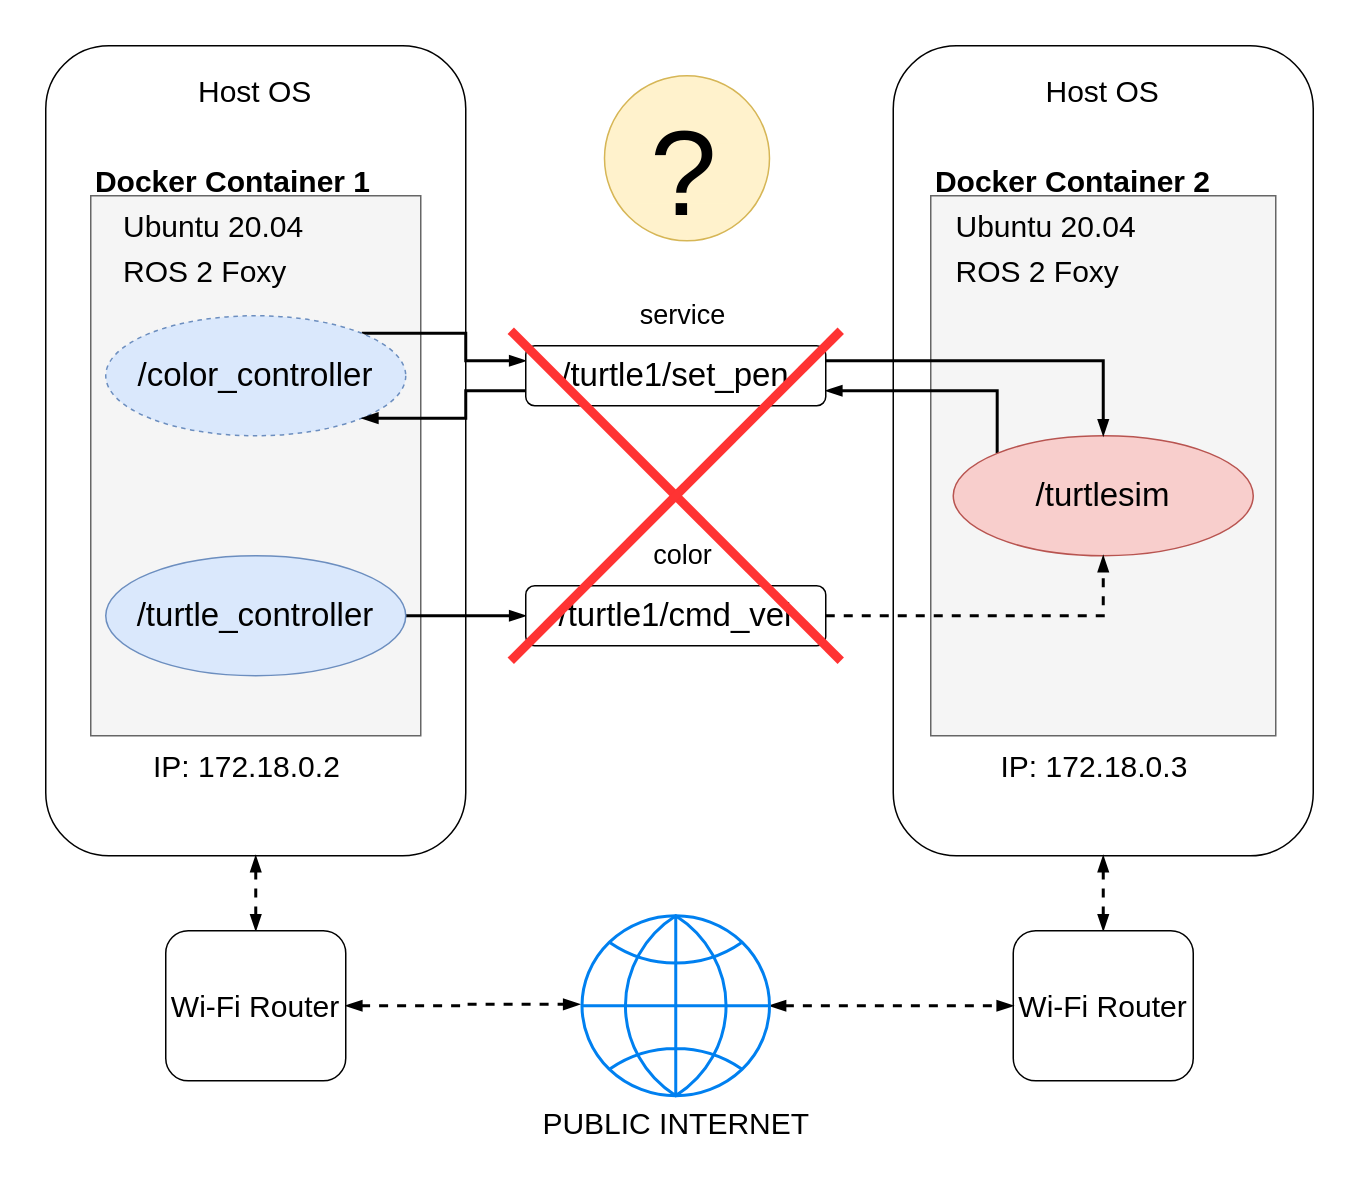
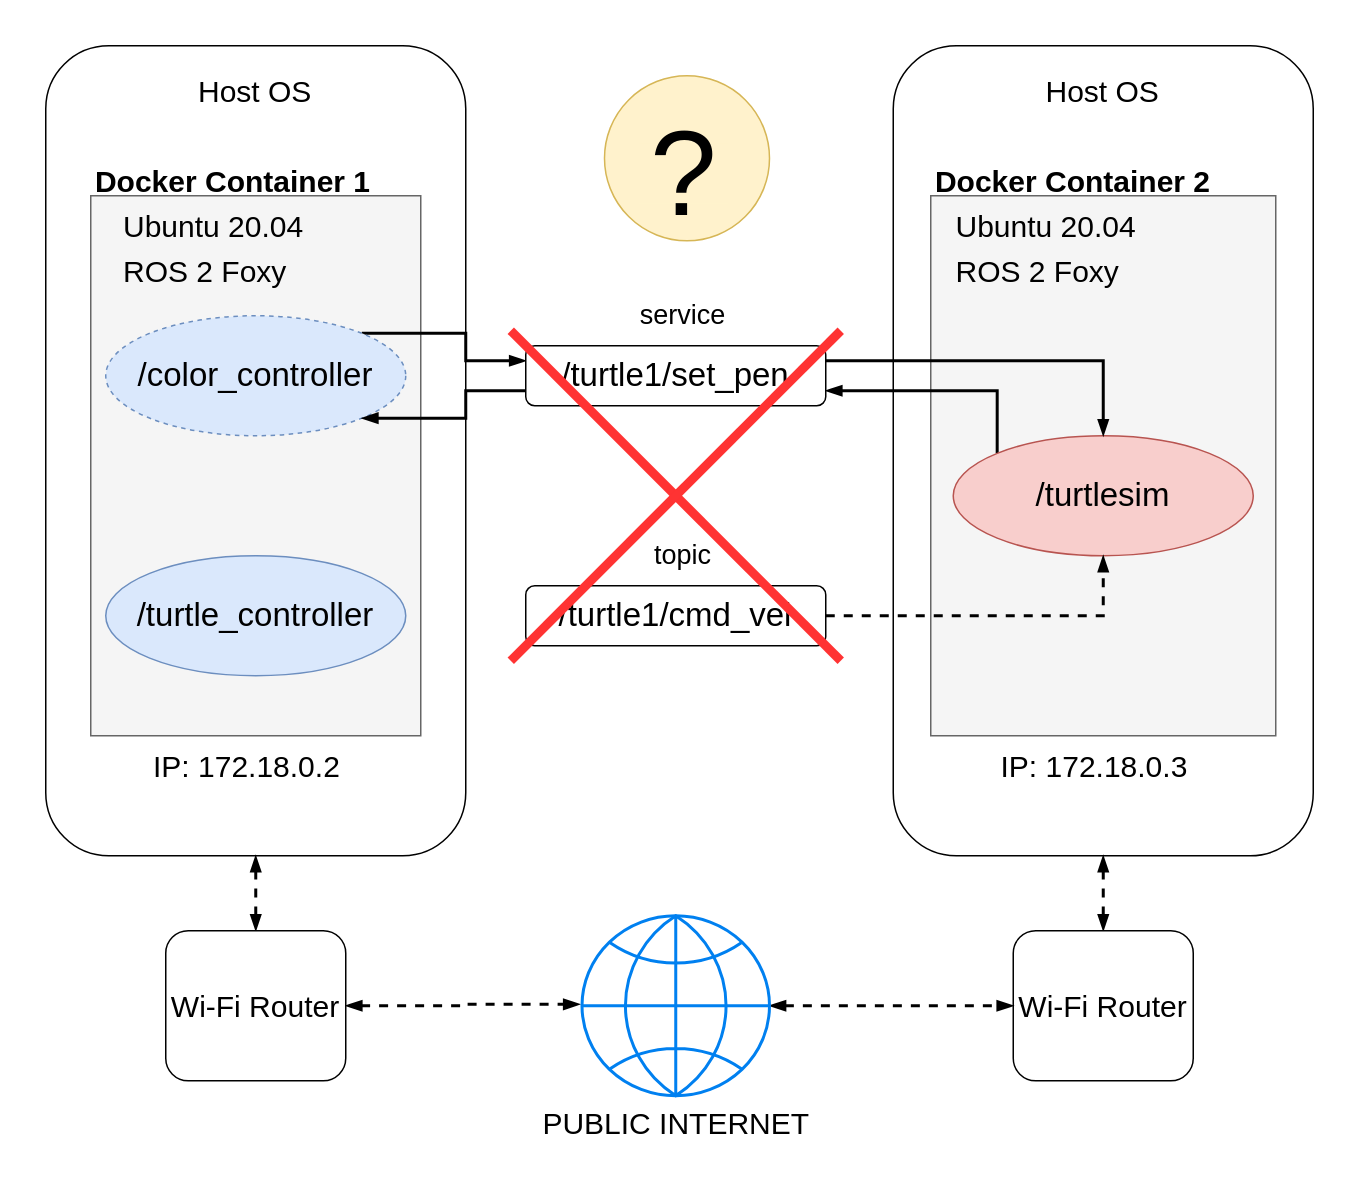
node "color": label "color" -> "topic"
edge "/turtle_controller" -> "/turtle1/cmd_vel": removed
